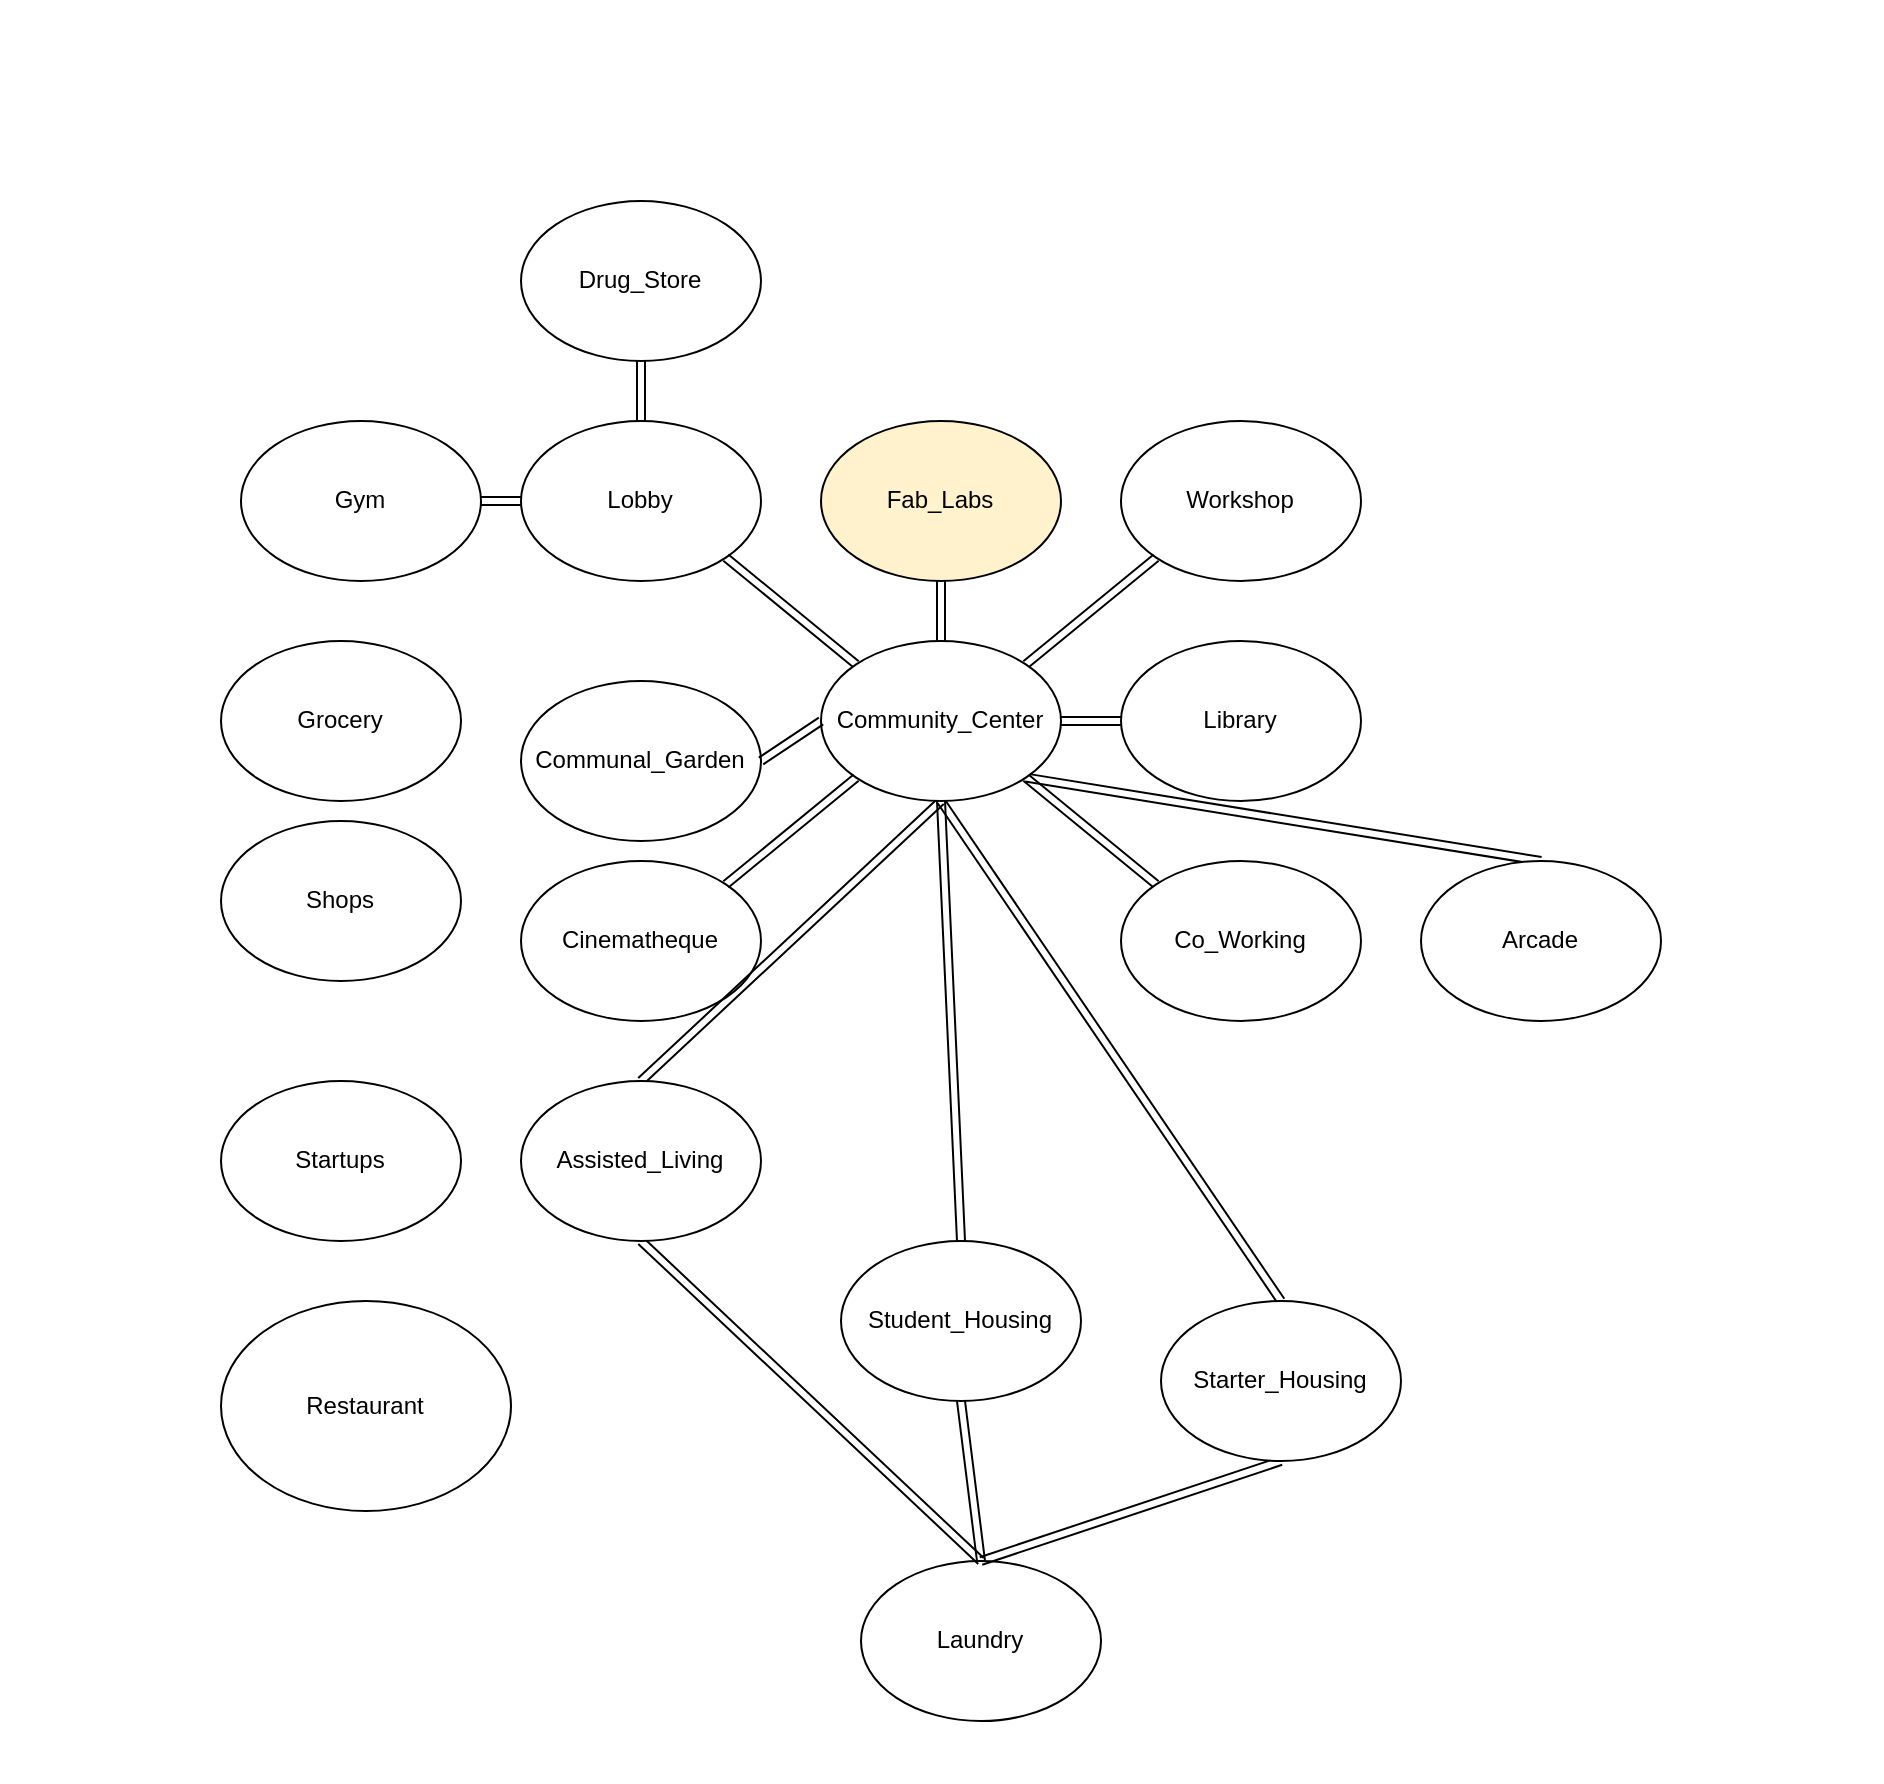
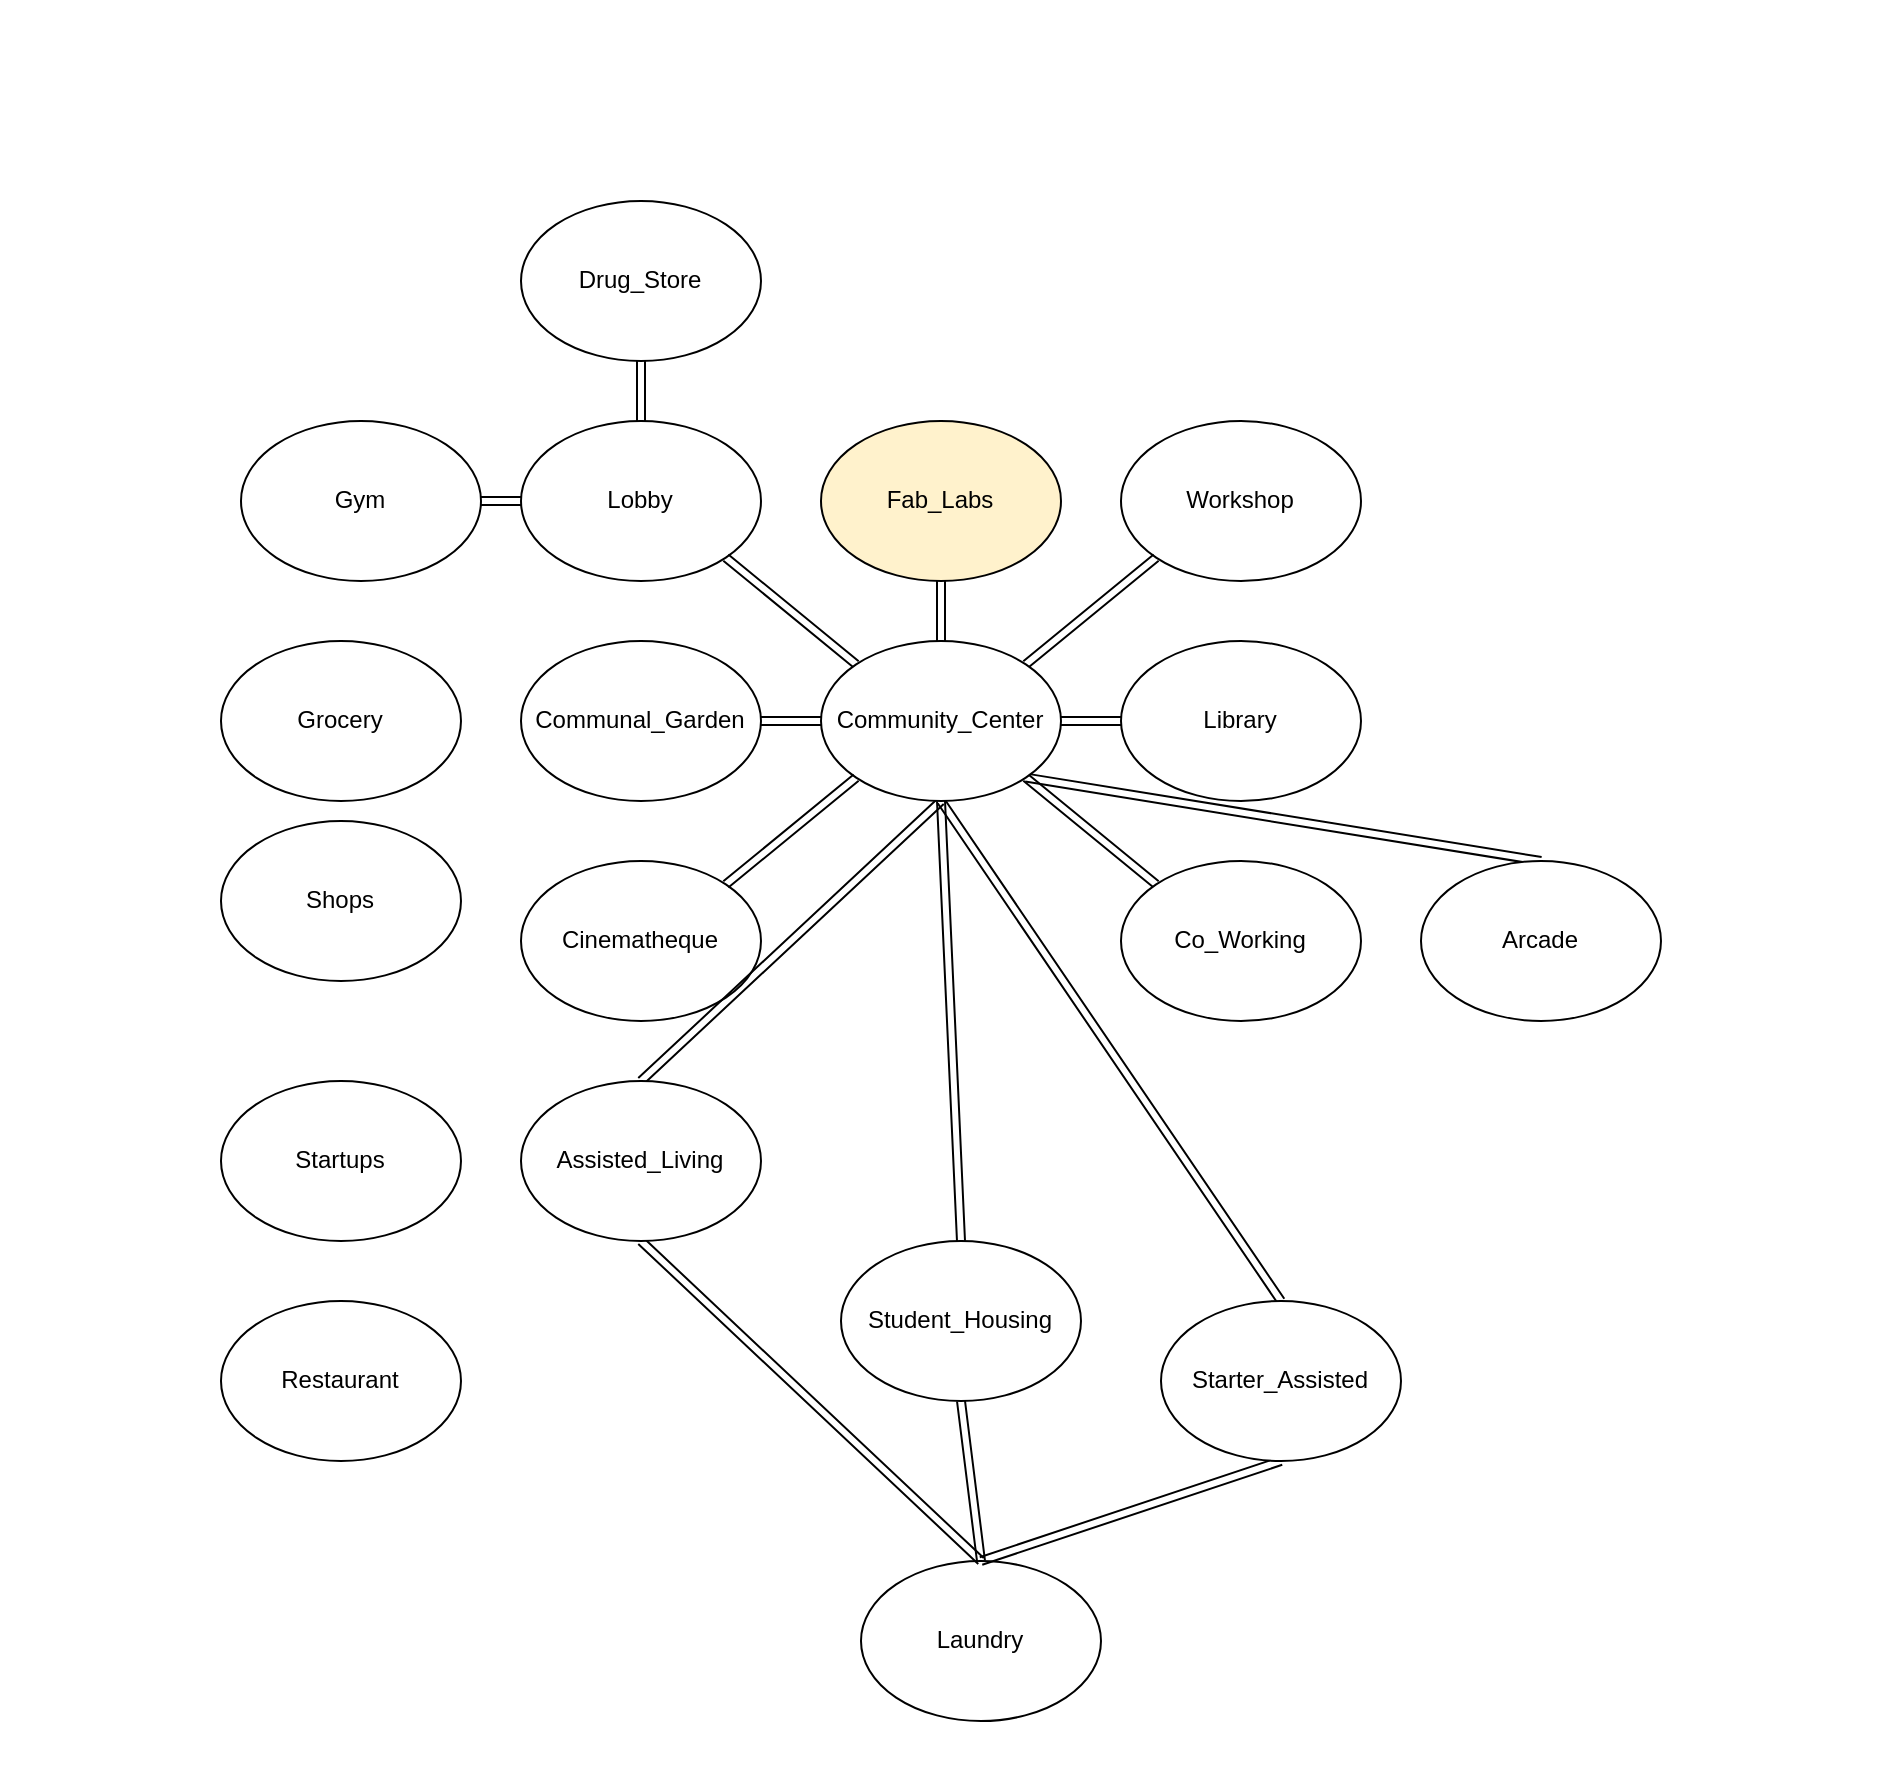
node "Communal_Garden": moved (641, 761) -> (641, 721)
node "Starter_Housing": label "Starter_Housing" -> "Starter_Assisted"
node "Restaurant": size 290x210 -> 240x160
